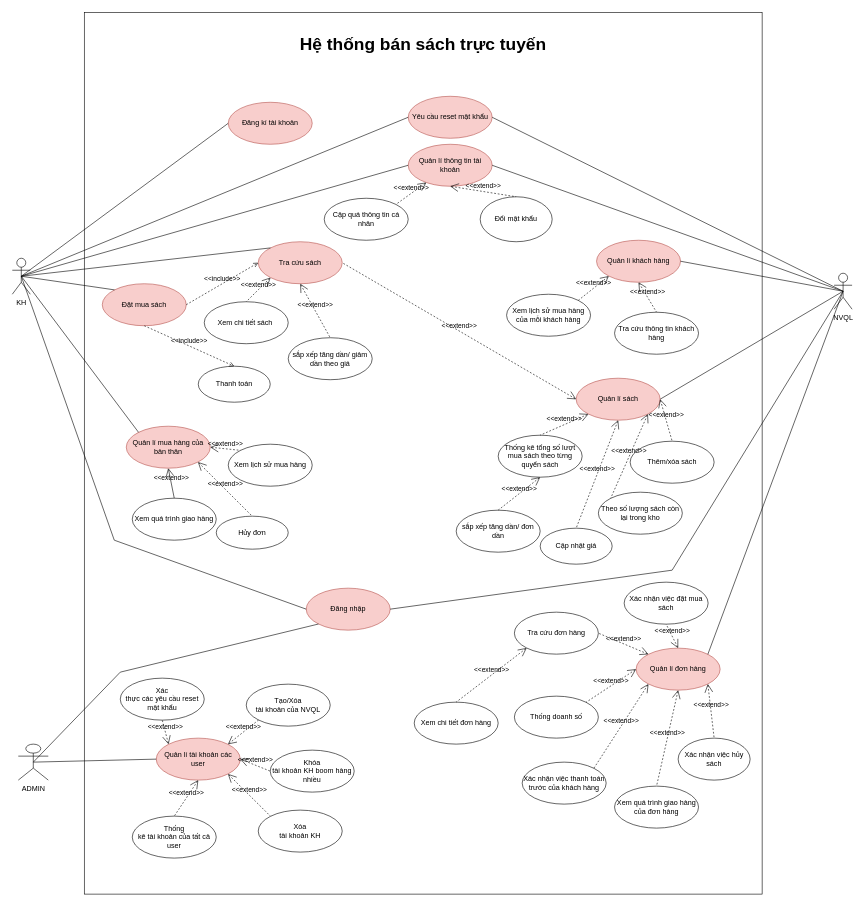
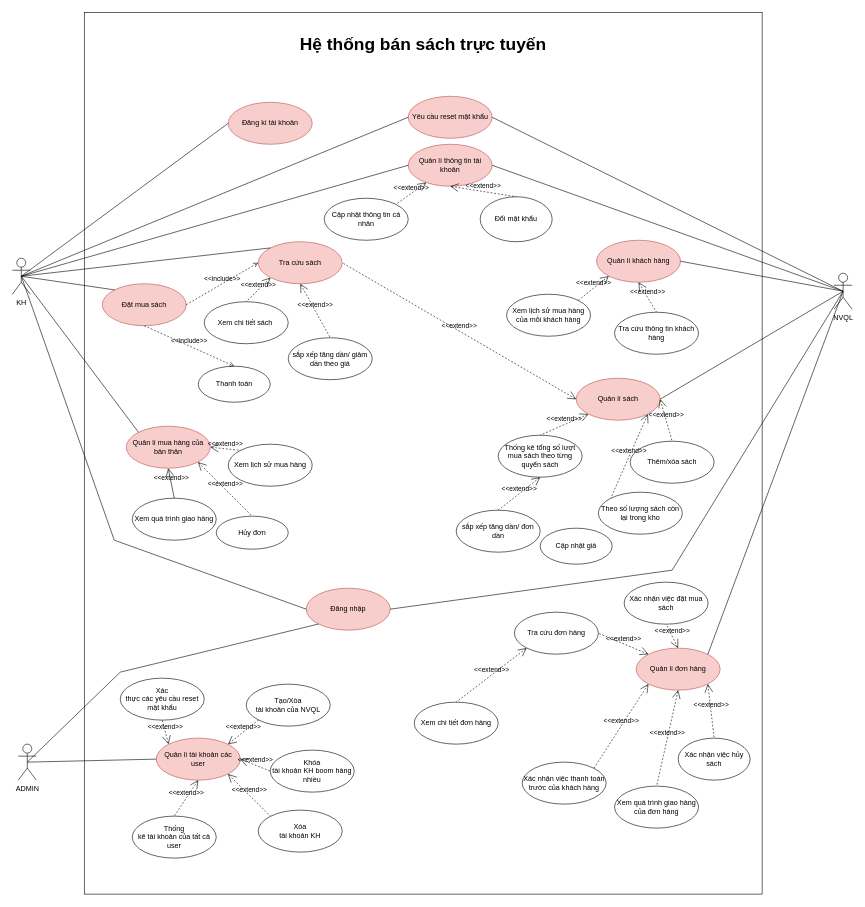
node "Cập quá thông tin cá nhân": label "Cập quá thông tin cá nhân" -> "Cập nhật thông tin cá nhân"
edge "Cập nhật giá" -> "Quản lí sách": removed, label "<<extend>>"
edge "Thống doanh số" -> "Quản lí đơn hàng": removed, label "<<extend>>"
node "Thống doanh số": removed
node "ADMIN": size 30x36 -> 18x36
